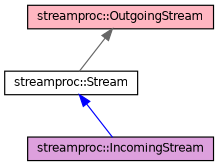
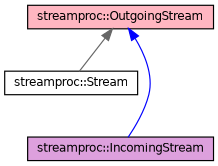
edge "streamproc::IncomingStream" -> "streamproc::Stream": now "streamproc::IncomingStream" -> "streamproc::OutgoingStream"
